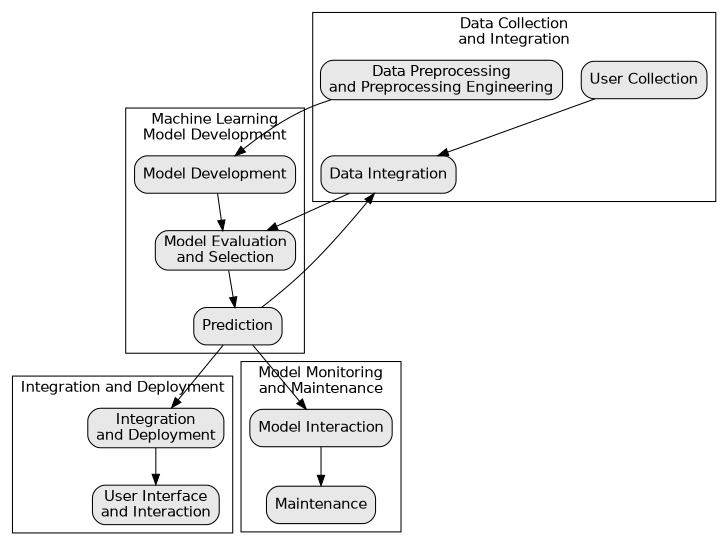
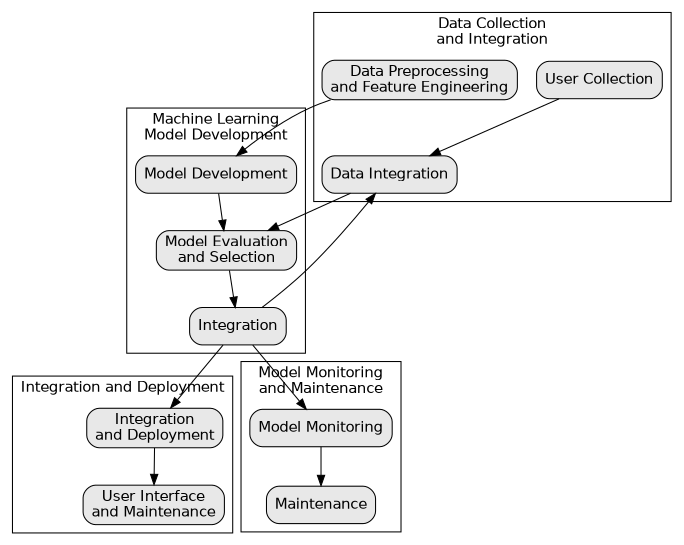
node "Data Preprocessing and Preprocessing Engineering": label "Data Preprocessing and Preprocessing Engineering" -> "Data Preprocessing and Feature Engineering"
node "Prediction": label "Prediction" -> "Integration"
node "Model Interaction": label "Model Interaction" -> "Model Monitoring"
node "User Interface and Interaction": label "User Interface and Interaction" -> "User Interface and Maintenance"
